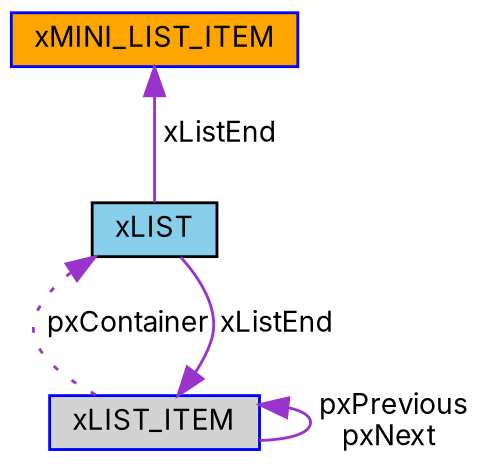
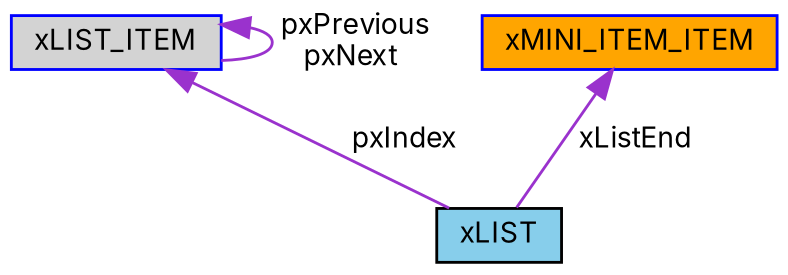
node "xMINI_LIST_ITEM": label "xMINI_LIST_ITEM" -> "xMINI_ITEM_ITEM"
edge "xLIST" -> "xLIST_ITEM": label " xListEnd" -> " pxIndex"
edge "xLIST_ITEM" -> "xLIST": removed, label "pxContainer"
